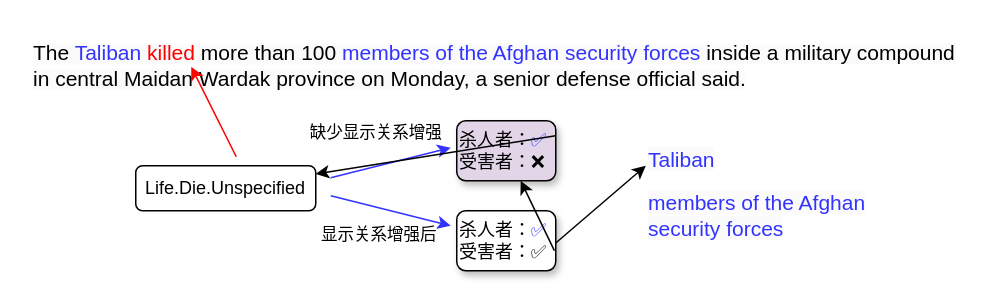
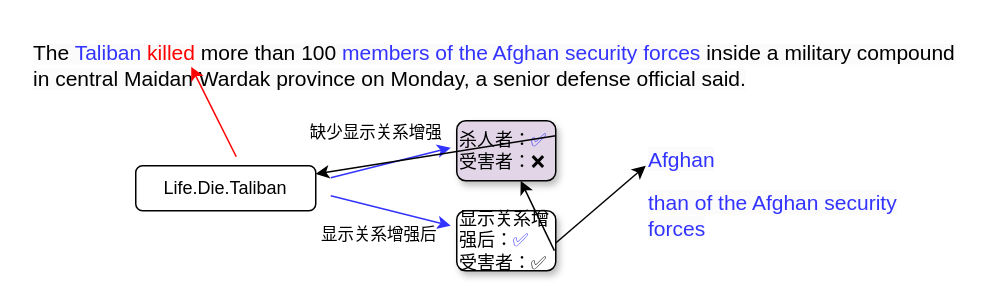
node "Taliban": label "Taliban" -> "Afghan"
node "Life.Die.Unspecified": label "Life.Die.Unspecified" -> "Life.Die.Taliban"
node "members of the Afghan security forces": label "members of the Afghan security forces" -> "than of the Afghan security forces"
node "杀人者：✅ 受害者：✅": label "杀人者：✅ 受害者：✅" -> "显示关系增强后：✅ 受害者：✅"
